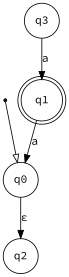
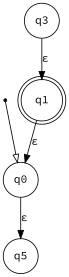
edge "q3" -> "q1": label "a" -> "ε"
edge "q1" -> "q0": label "a" -> "ε"
node "q2": label "q2" -> "q5"
